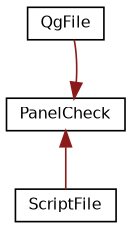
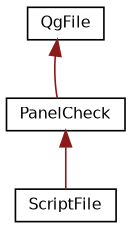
edge "QgFile" -> "PanelCheck": reversed
